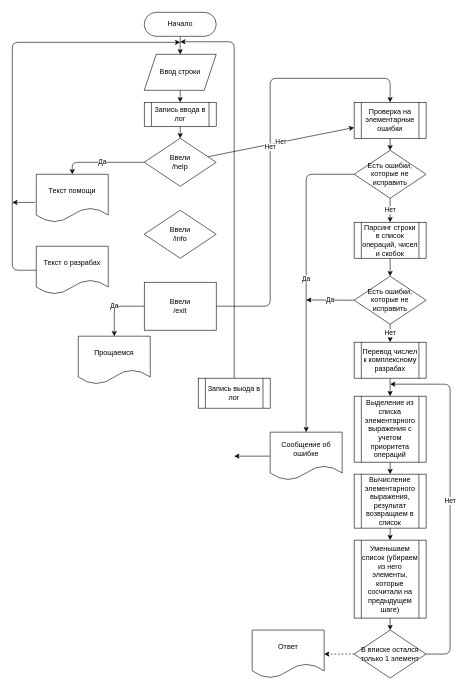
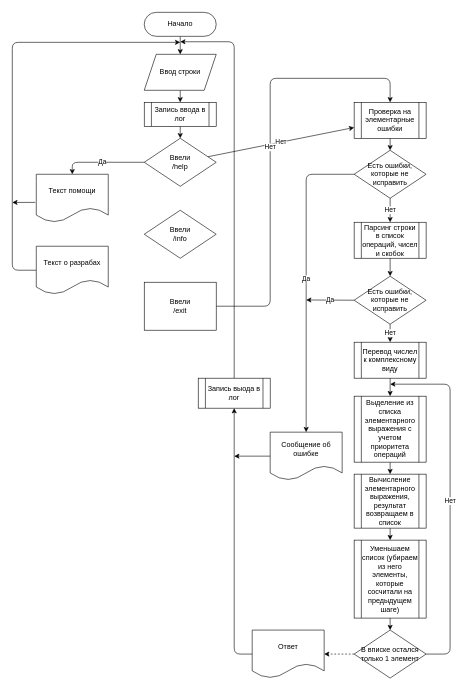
edge "Ввели /exit" -> "Прощаемся": removed, label "Да"
node "Прощаемся": removed
node "Перевод числел к комплексному разрабах": label "Перевод числел к комплексному разрабах" -> "Перевод числел к комплексному виду"
edge "Ответ" -> "Запись выода в лог": added
